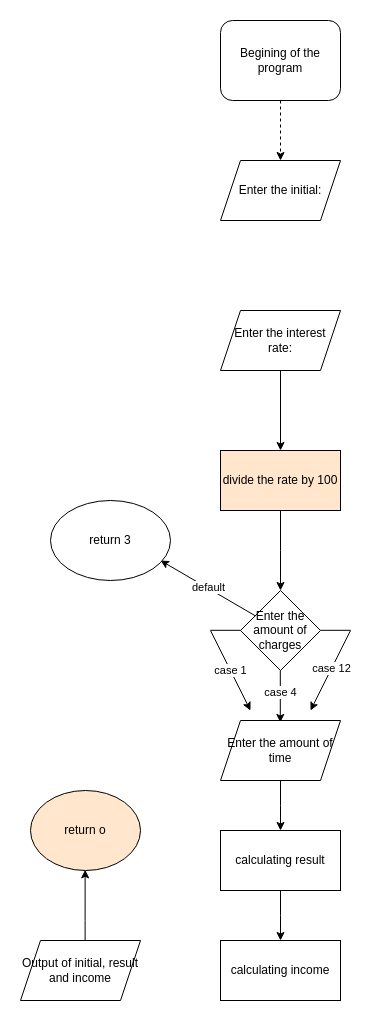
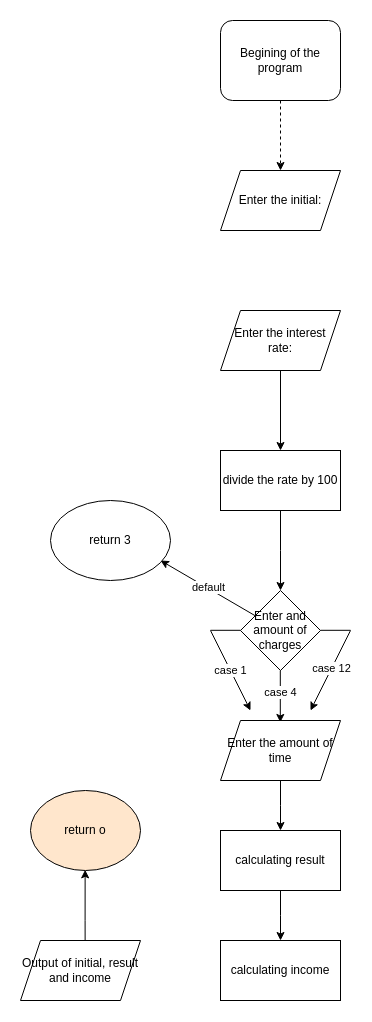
node "Enter the initial:": moved (281, 191) -> (281, 201)
node "divide the rate by 100": fillcolor #ffe6cc -> #ffffff
node "Enter the amount of charges": label "Enter the amount of charges" -> "Enter and amount of charges"
